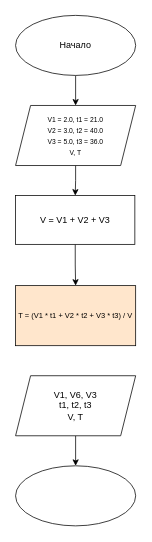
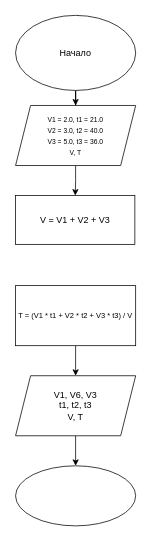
node "Начало": size 120x60 -> 120x75
edge "V = V1 + V2 + V3" -> "T = (V1 * t1 + V2 * t2 + V3 * t3) / V": removed
node "T = (V1 * t1 + V2 * t2 + V3 * t3) / V": fillcolor #ffe6cc -> #ffffff
edge "T = (V1 * t1 + V2 * t2 + V3 * t3) / V" -> "V1, V6, V3 t1, t2, t3 V, T": added
